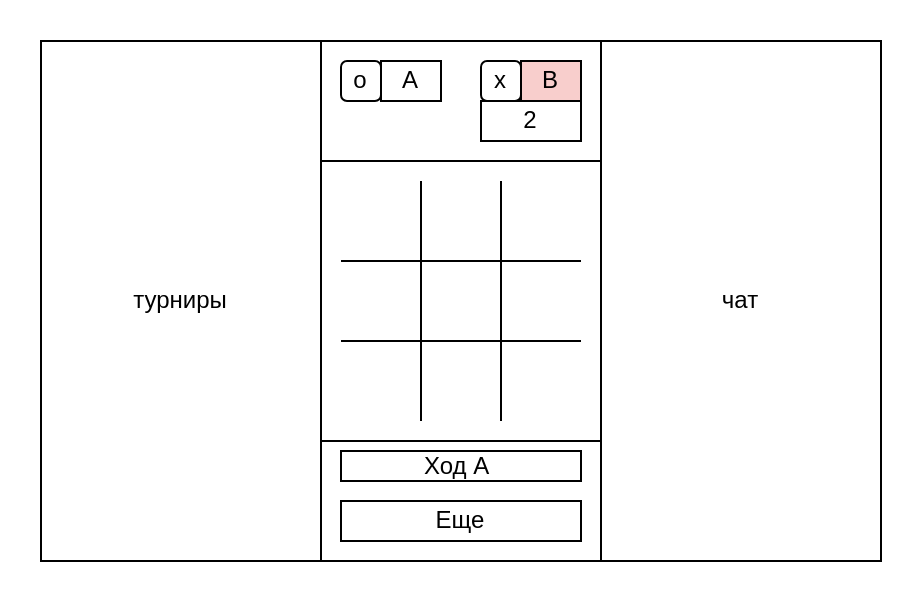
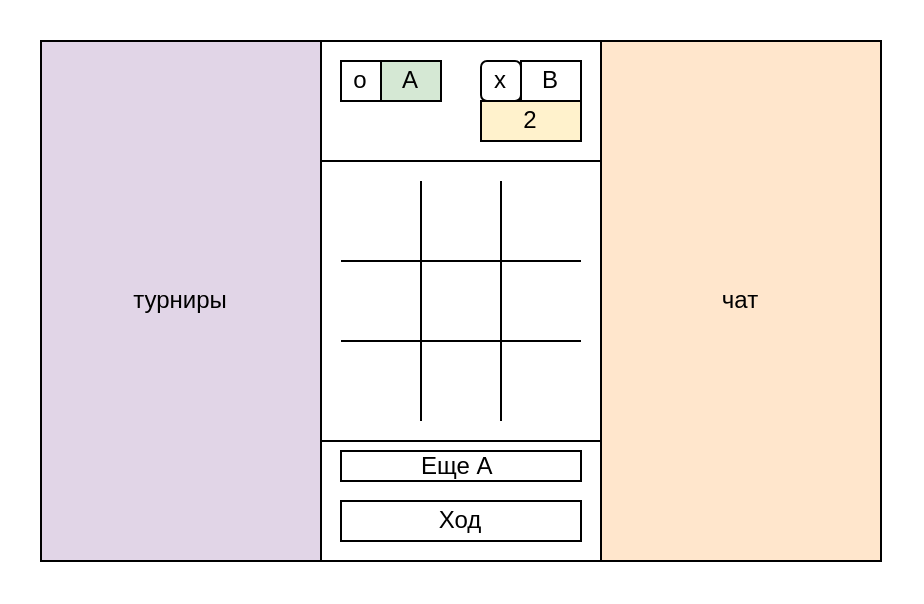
node "o": shape rounded rectangle -> rectangle
node "A": fillcolor #ffffff -> #d5e8d4
node "B": fillcolor #f8cecc -> #ffffff
node "2": fillcolor #ffffff -> #fff2cc
node "турниры": fillcolor #ffffff -> #e1d5e7
node "чат": fillcolor #ffffff -> #ffe6cc
node "Ход A": label "Ход A" -> "Еще A"
node "Еще": label "Еще" -> "Ход"
